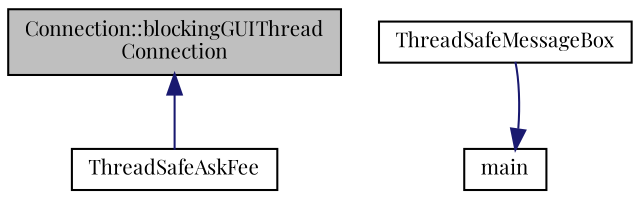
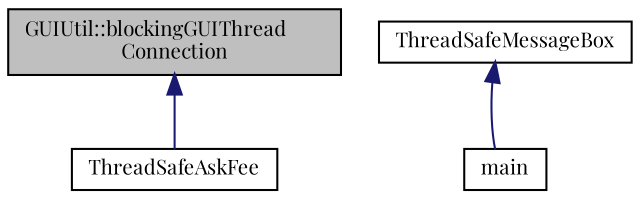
node "Connection::blockingGUIThread Connection": label "Connection::blockingGUIThread Connection" -> "GUIUtil::blockingGUIThread Connection"
edge "ThreadSafeMessageBox" -> "main": reversed
